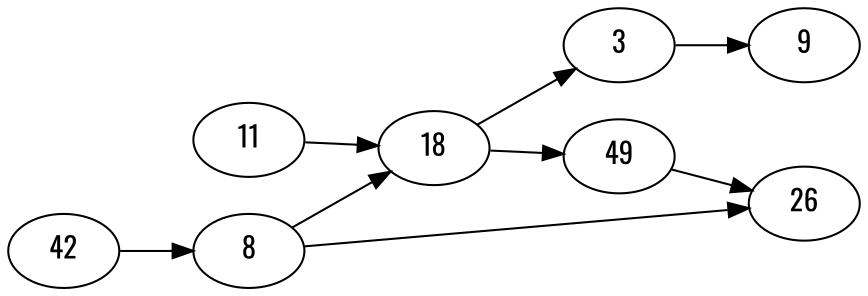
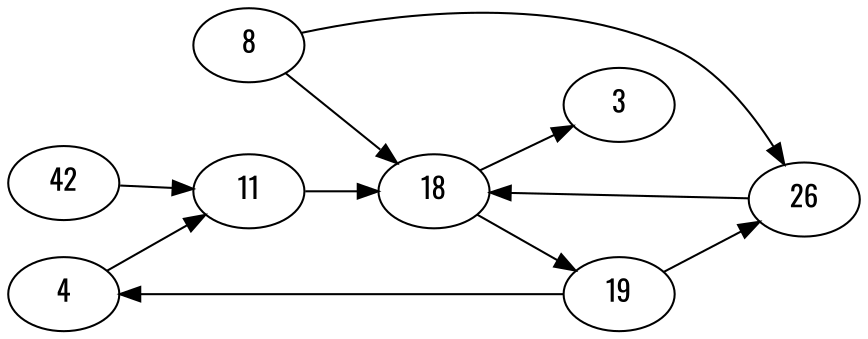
node "9": removed
node "49": label "49" -> "19"
edge "26" -> "18": added
edge "42" -> "8": now "42" -> "11"
node "4": added
